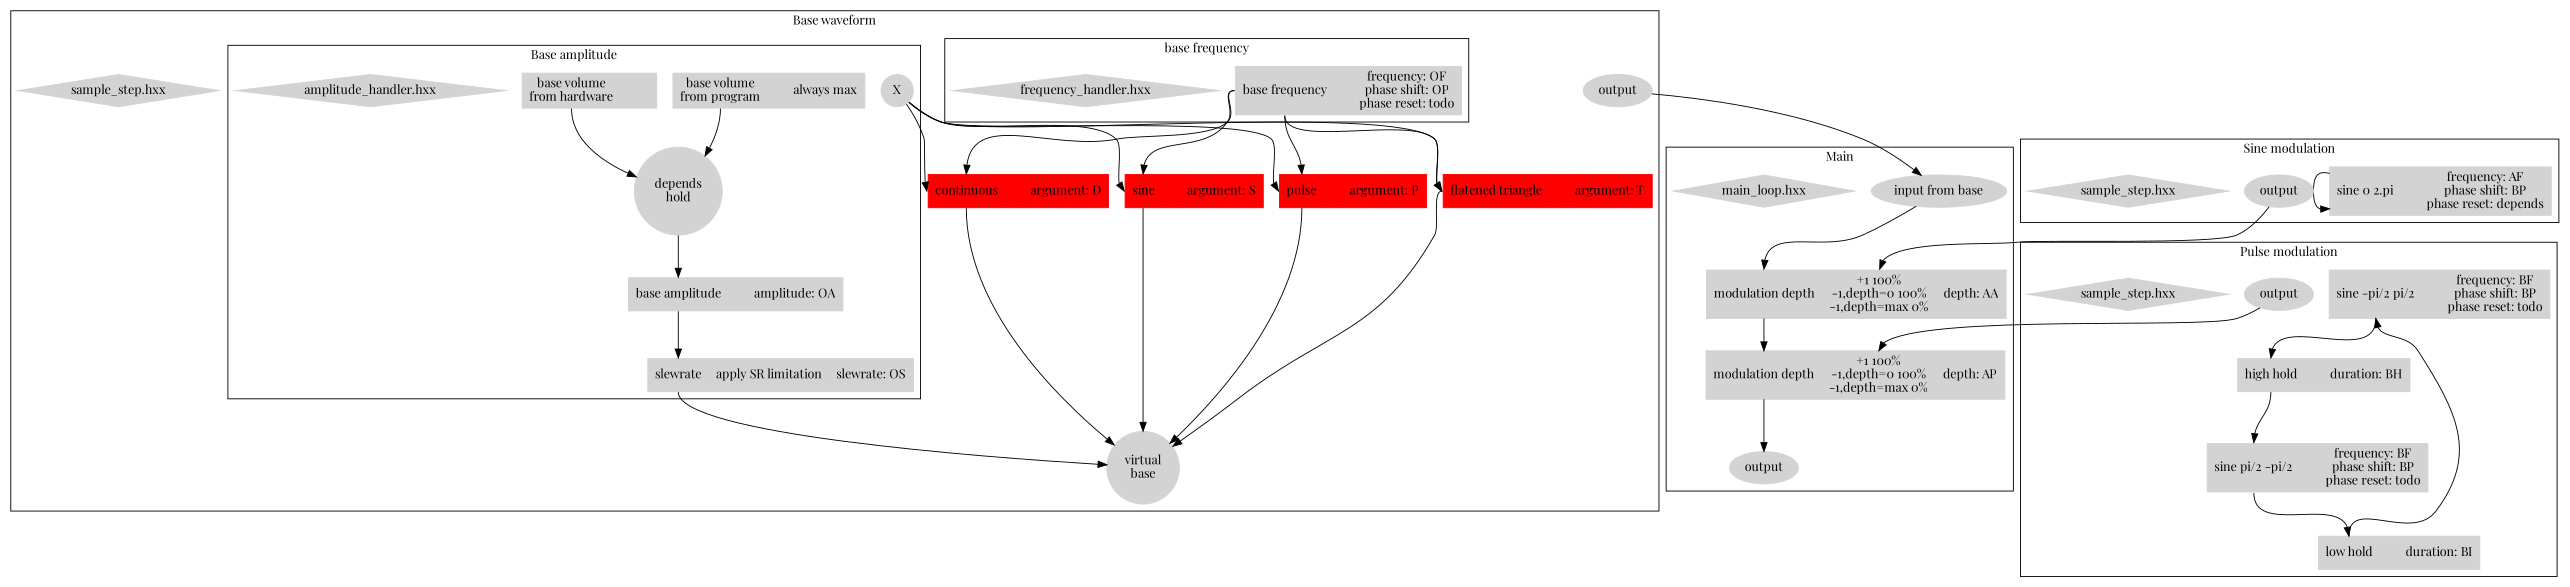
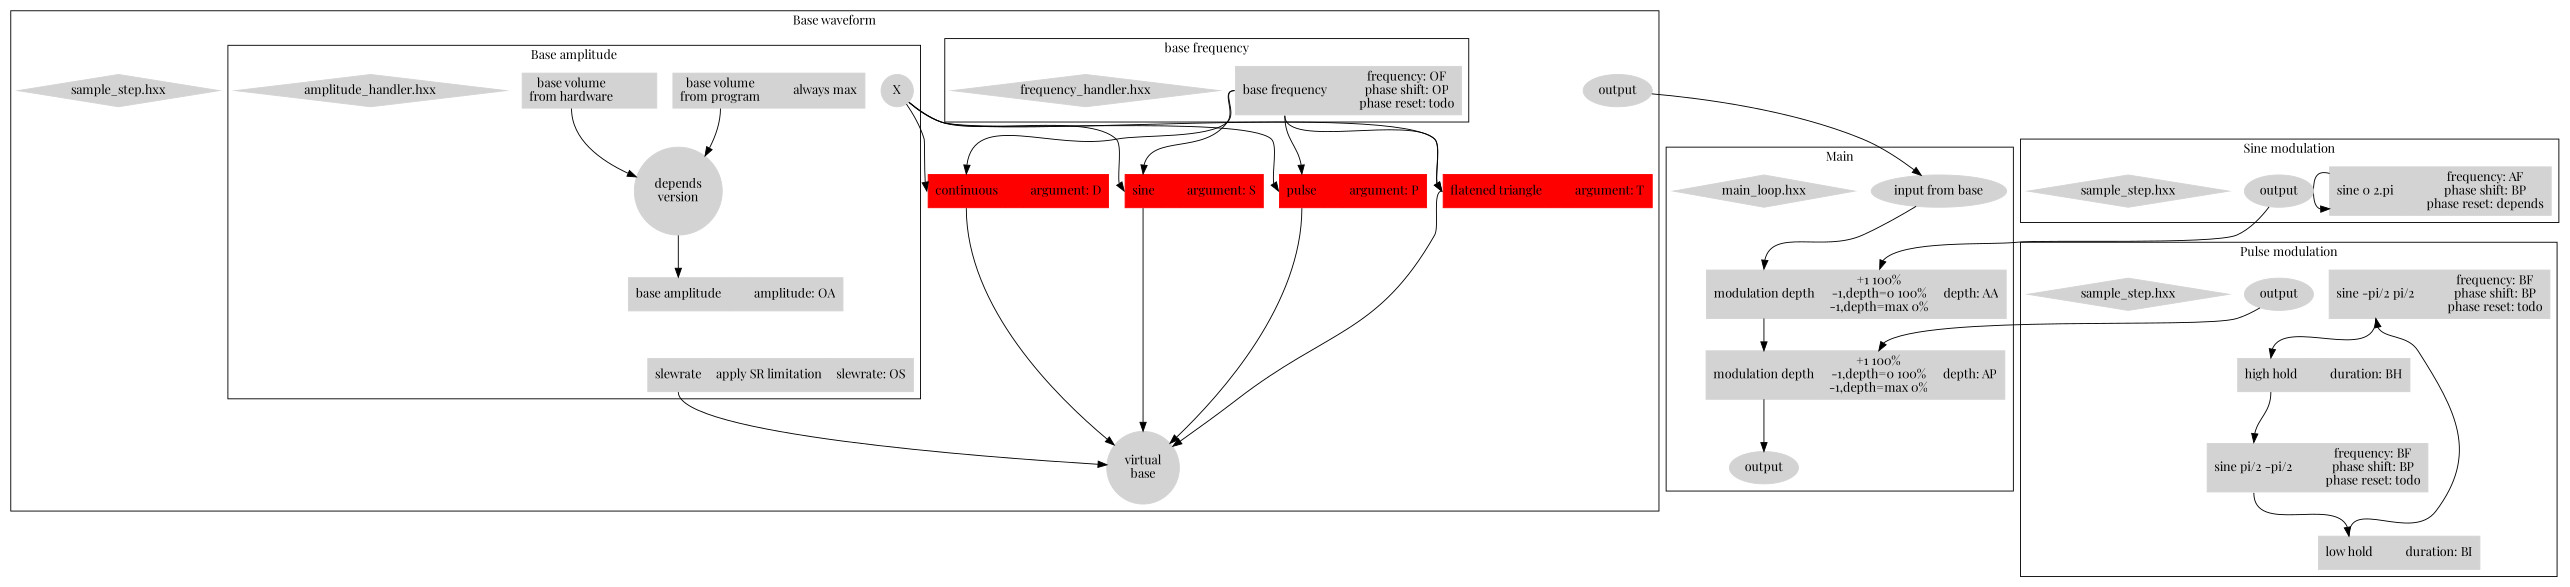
node "depends hold": label "depends hold" -> "depends version"
edge "base amplitude" -> "slewrate": removed
